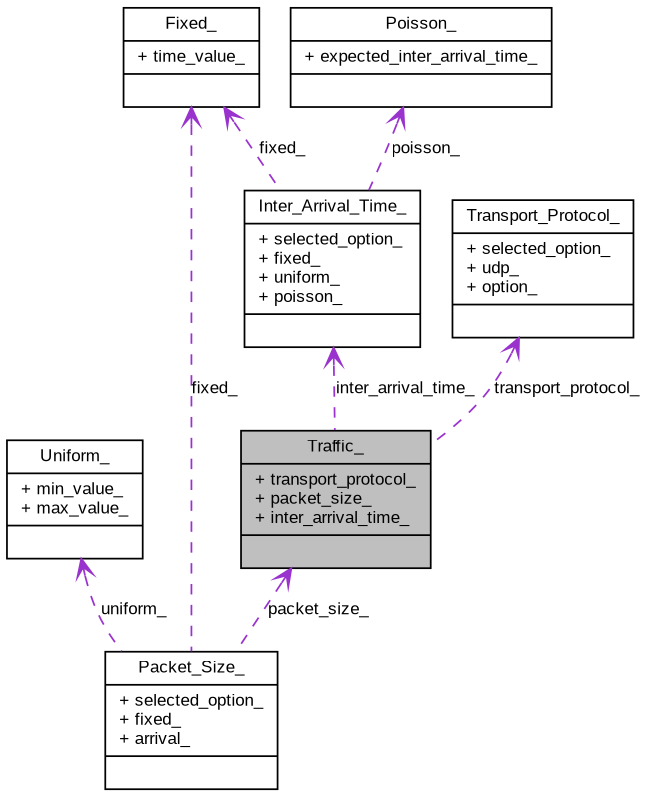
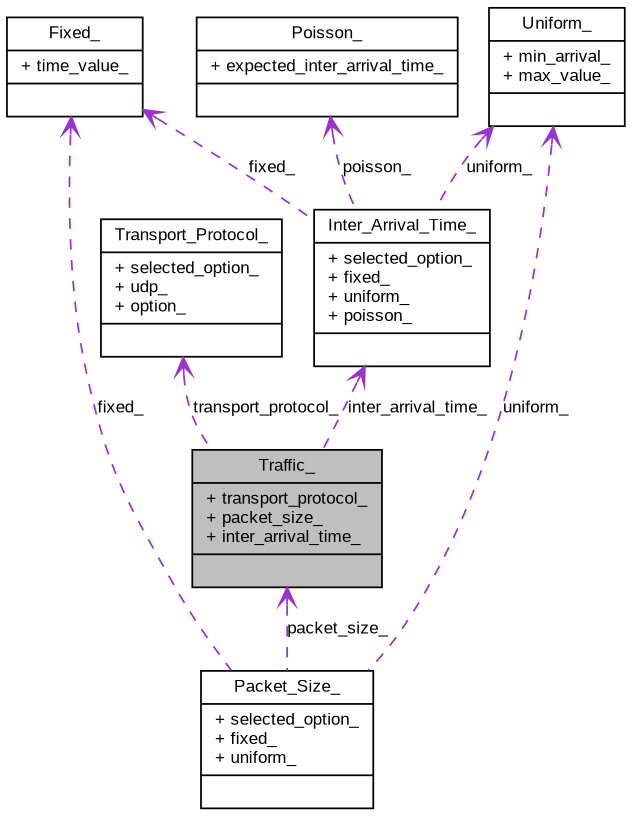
edge "Inter_Arrival_Time_" -> "Uniform_": added, label "uniform_"
node "Uniform_": text "+ min_value_" -> "+ min_arrival_"
node "Packet_Size_": text "+ arrival_" -> "+ uniform_"
